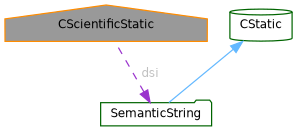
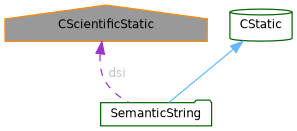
edge "CScientificStatic" -> "SemanticString": reversed
